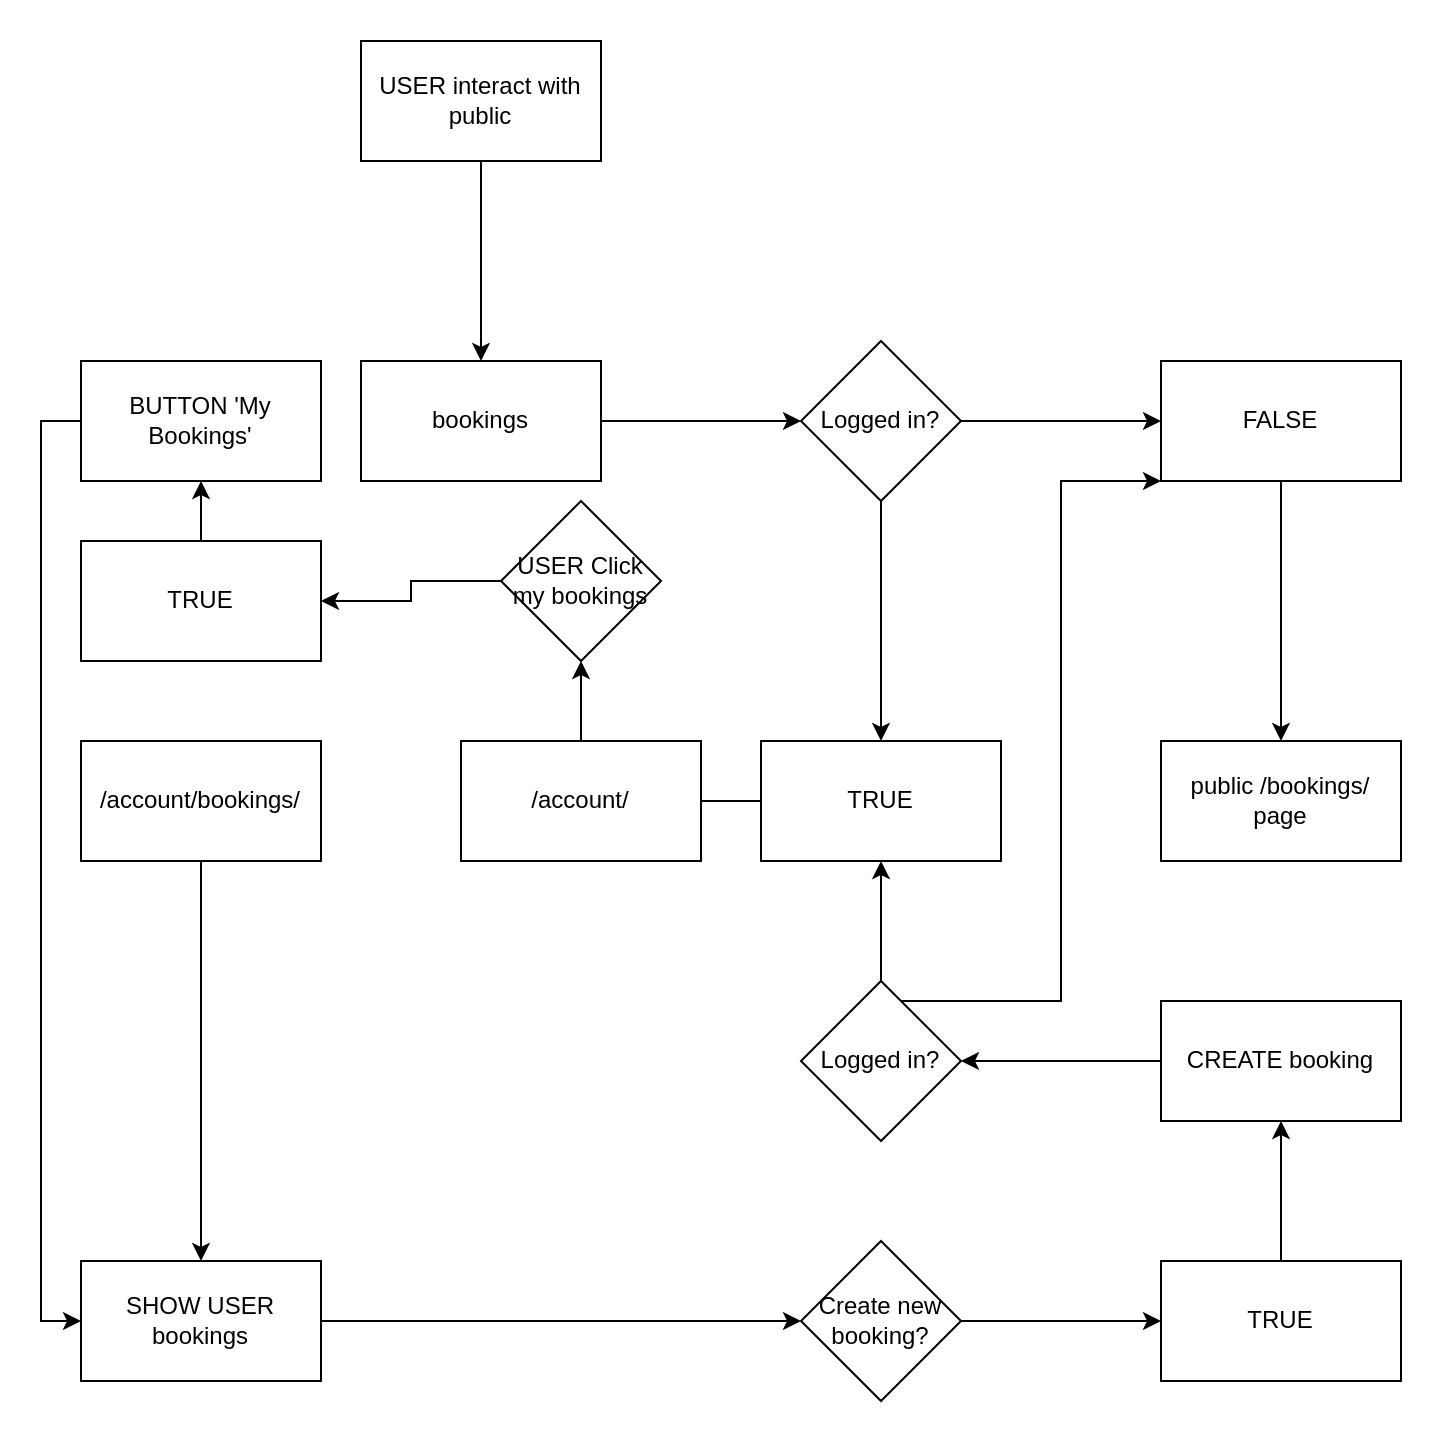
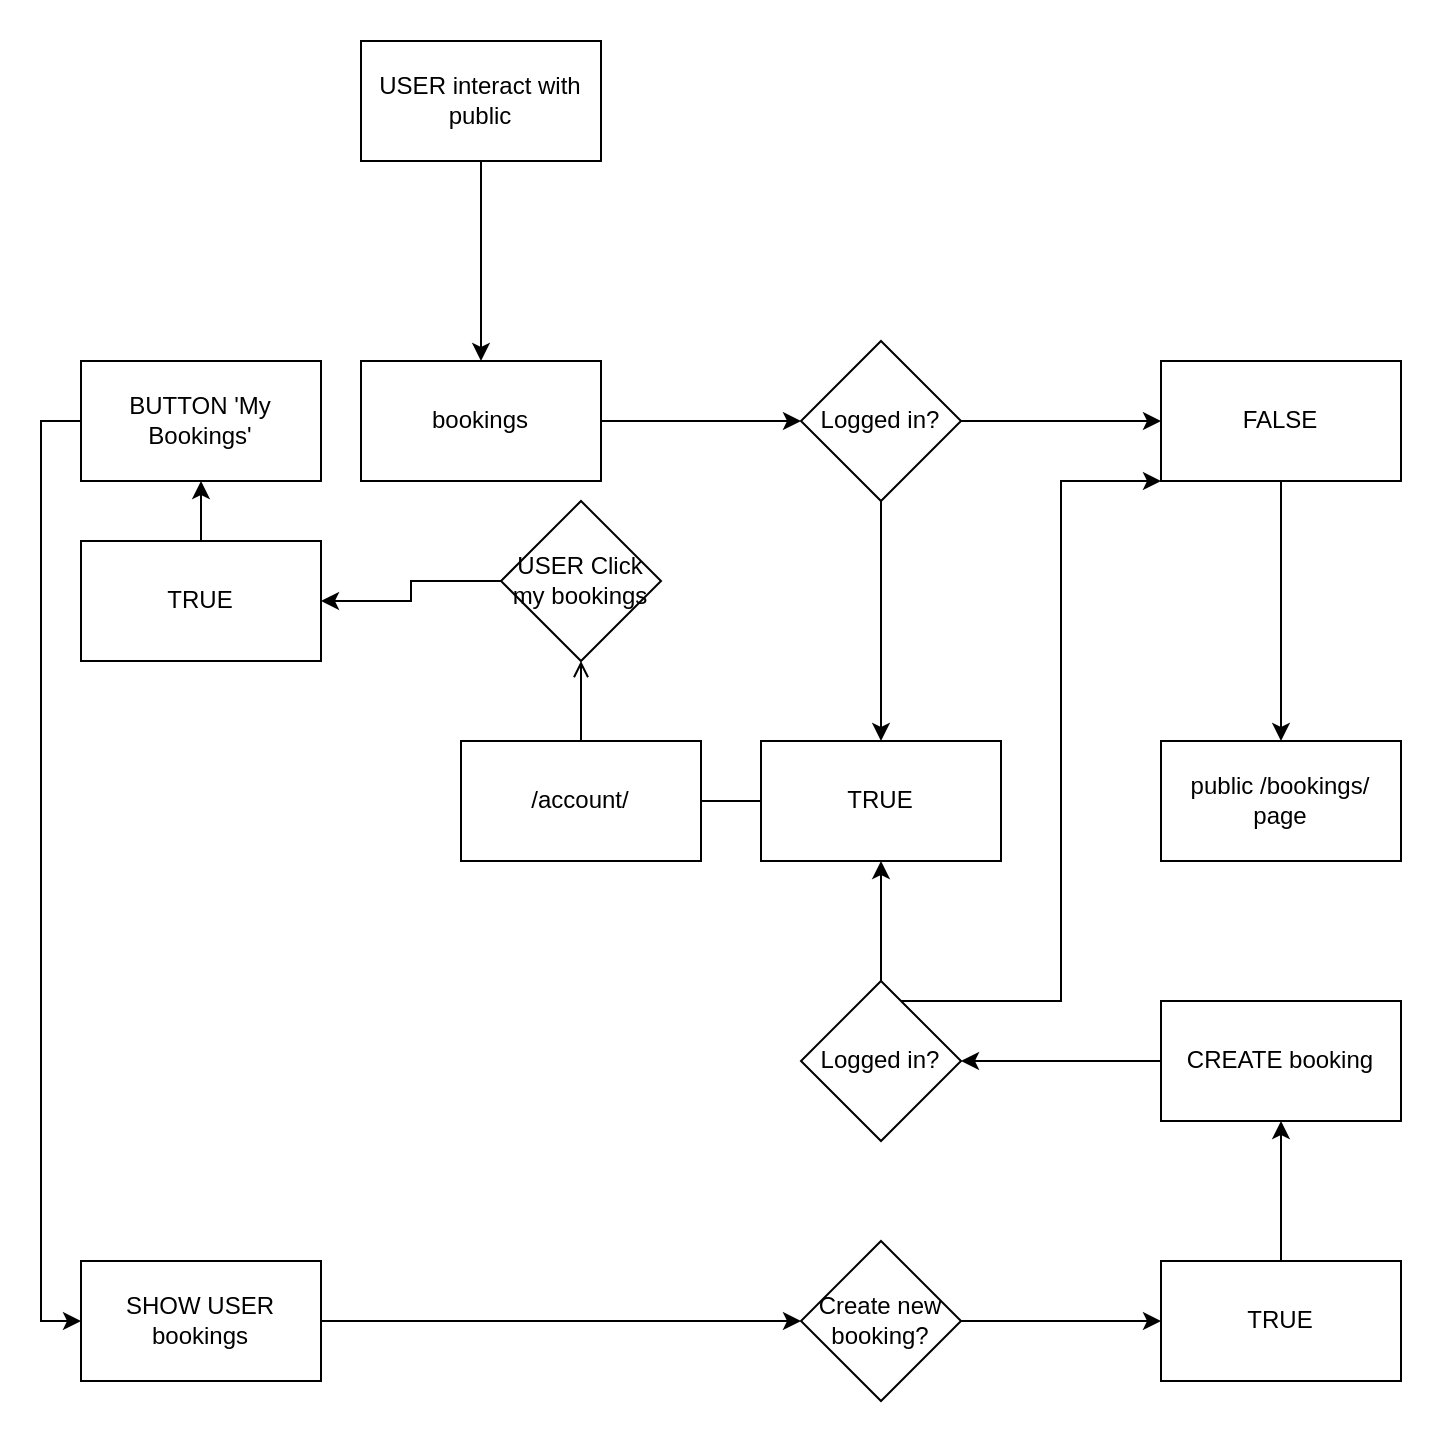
edge "/account/" -> "USER Click my bookings": arrowhead classic -> open
node "/account/bookings/": removed
edge "/account/bookings/" -> "SHOW USER bookings": removed
